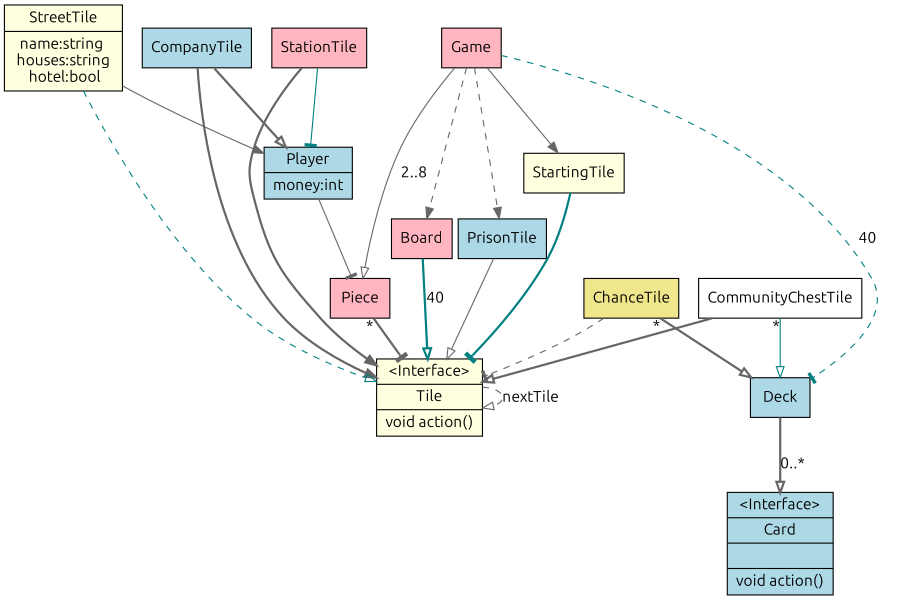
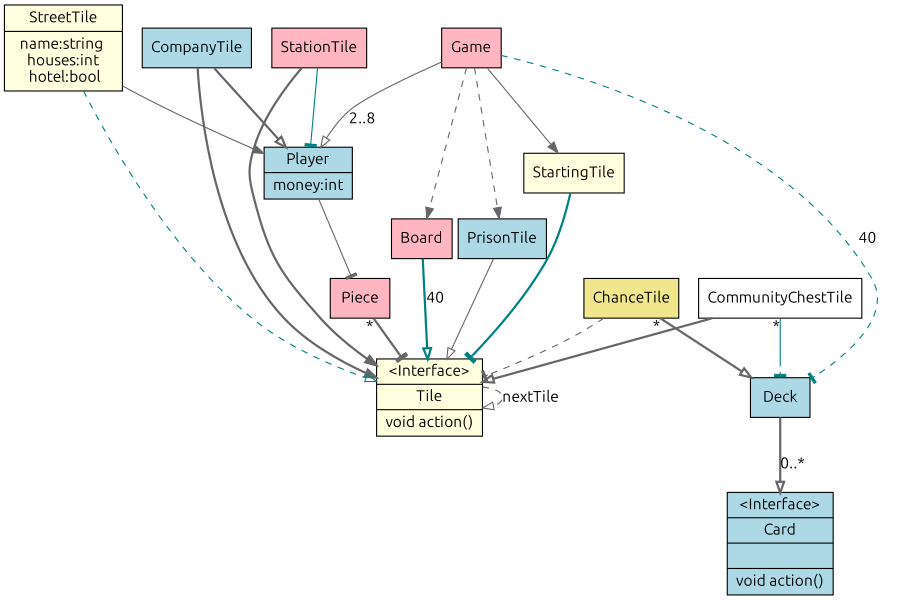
node "StreetTile": text "houses:string" -> "houses:int"
edge "Game" -> "Piece": now "Game" -> "Player"
edge "CommunityChestTile" -> "Deck": arrowhead onormal -> tee
